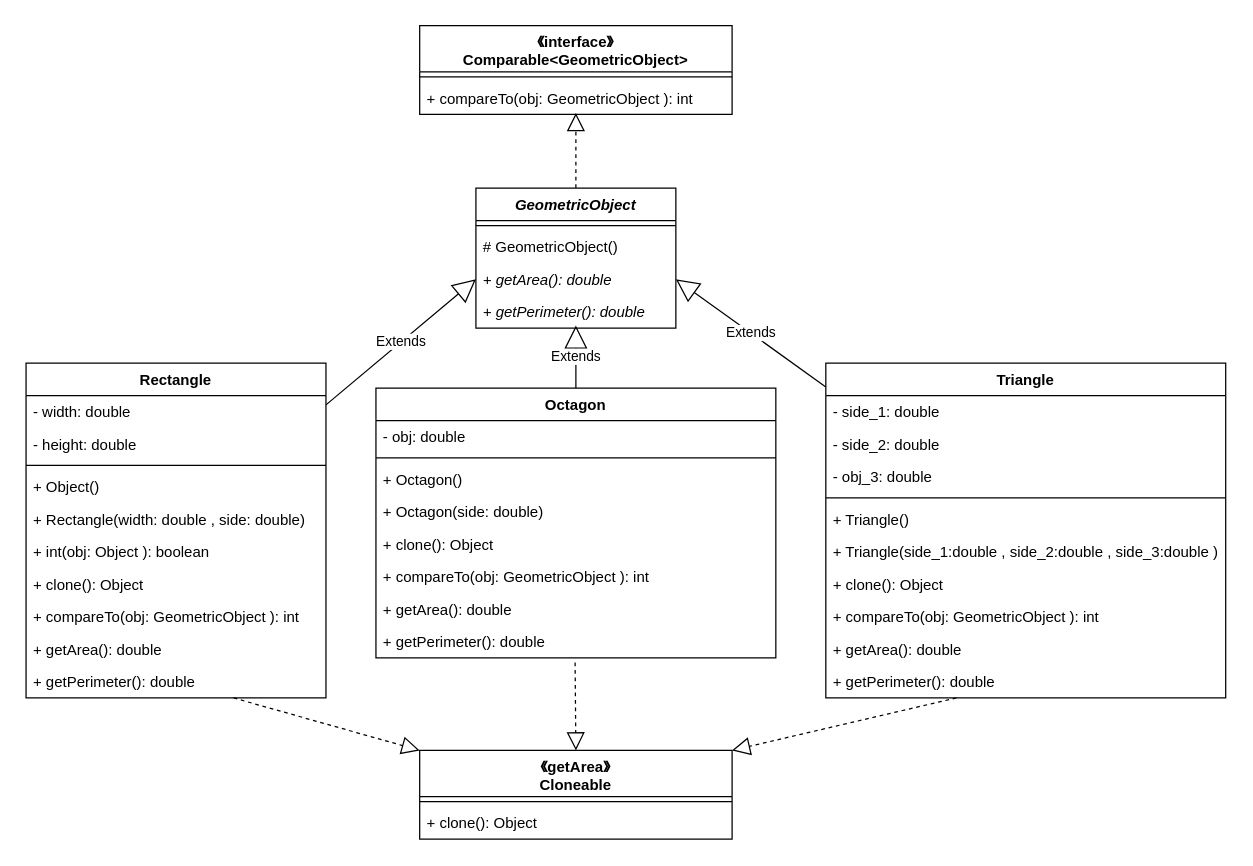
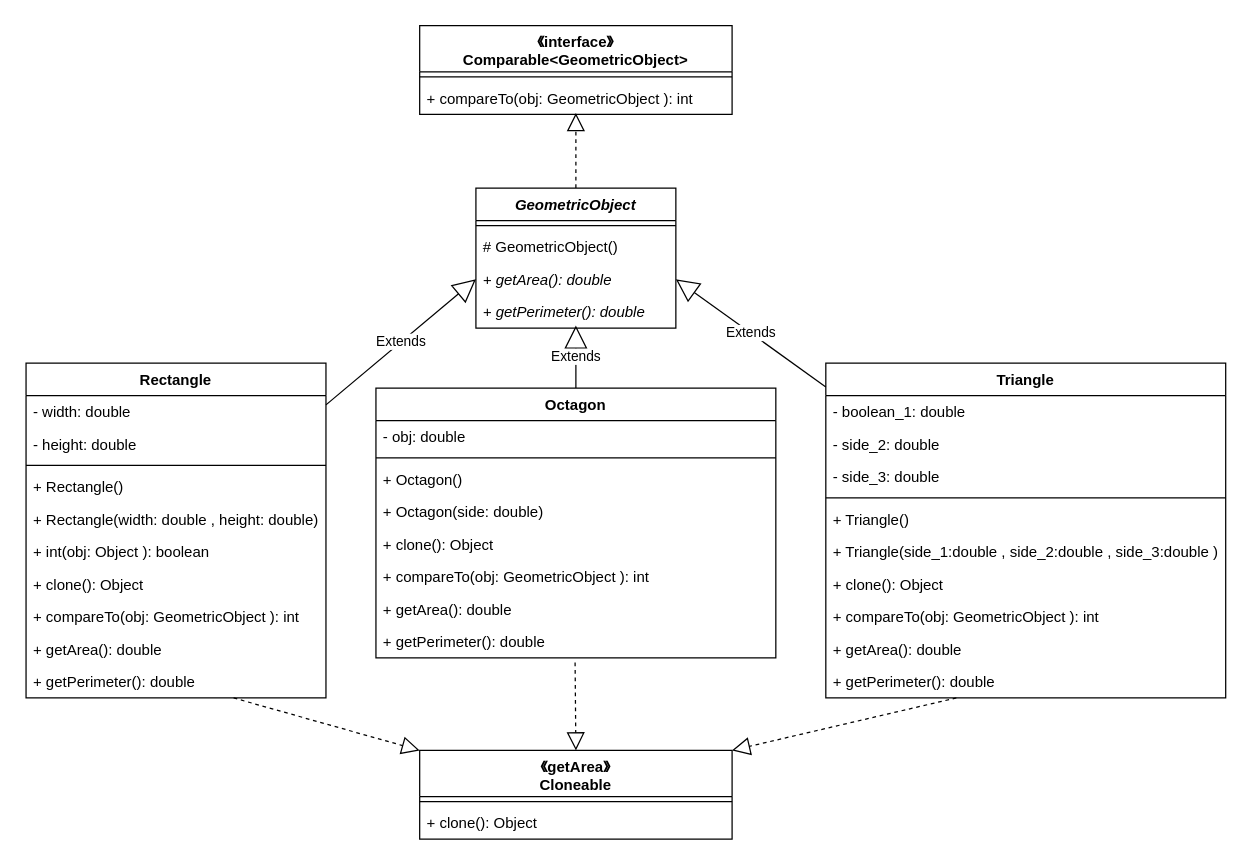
node "- side_1: double": label "- side_1: double" -> "- boolean_1: double"
node "- obj_3: double": label "- obj_3: double" -> "- side_3: double"
node "+ Object()": label "+ Object()" -> "+ Rectangle()"
node "+ Rectangle(width: double , side: double)": label "+ Rectangle(width: double , side: double)" -> "+ Rectangle(width: double , height: double)"
